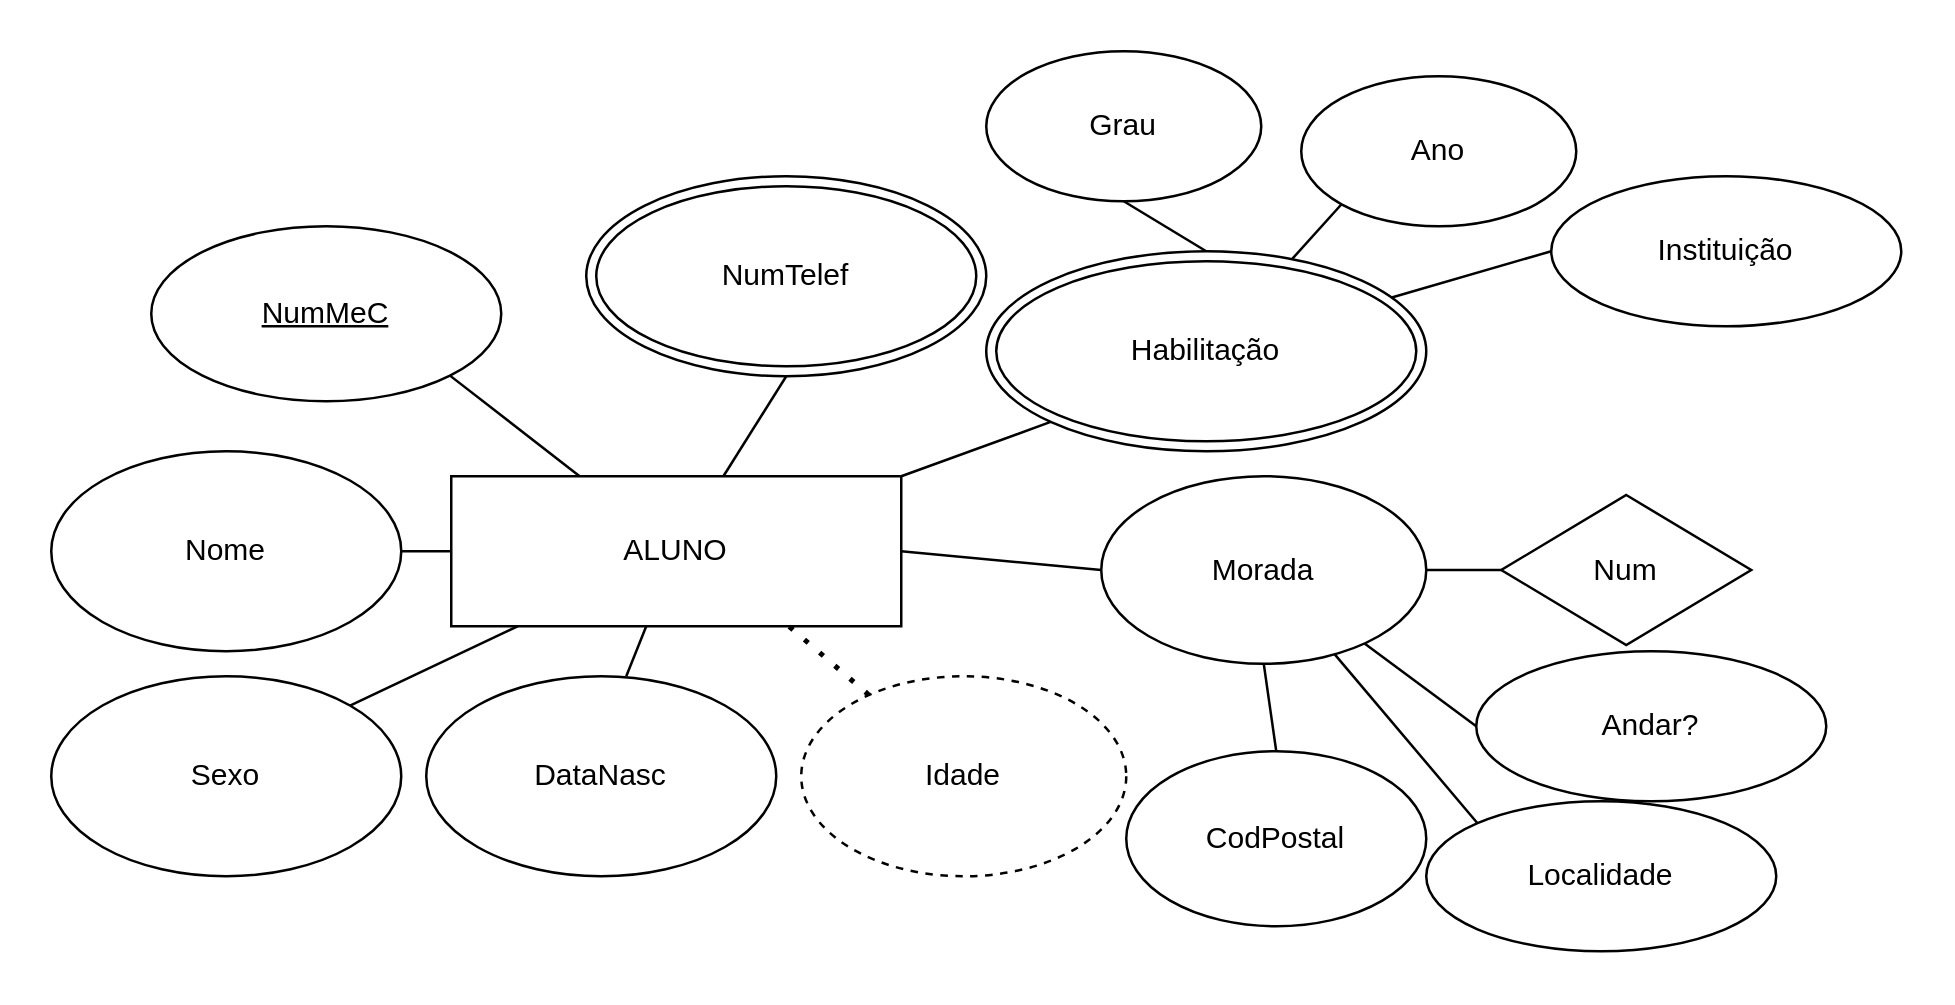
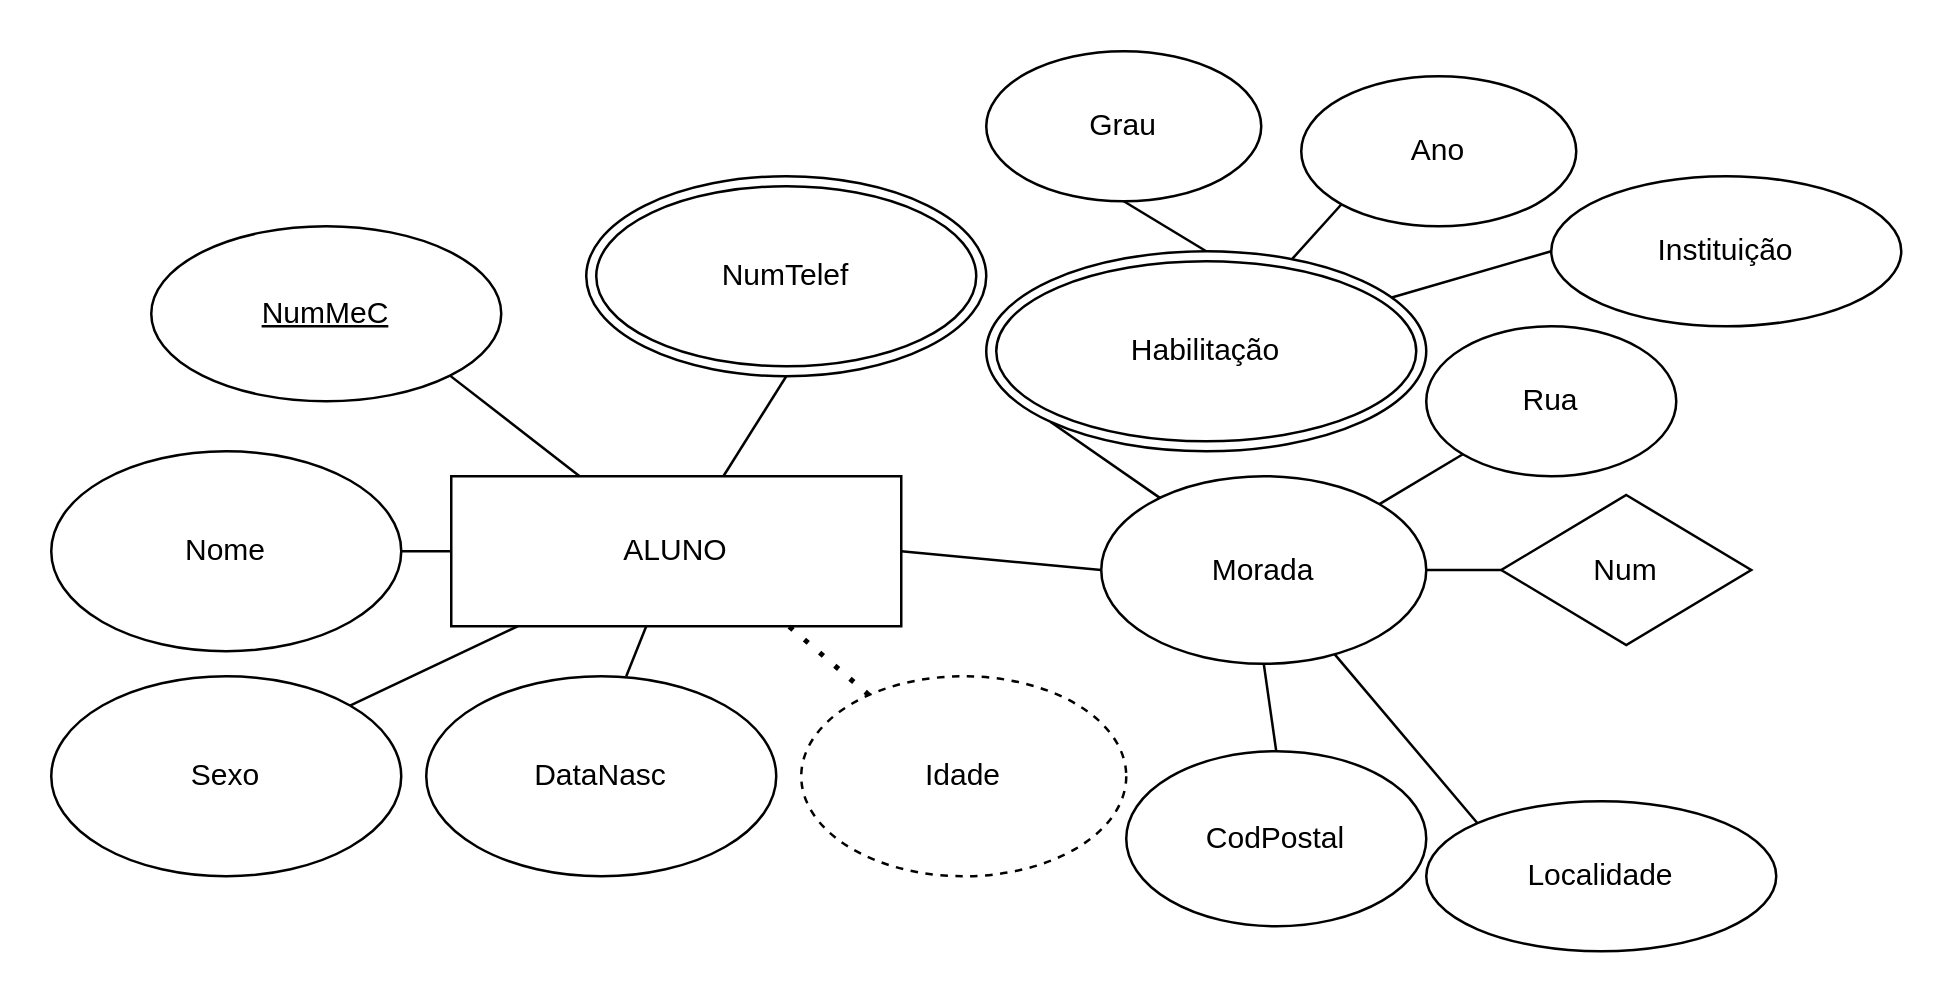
node "Rua": added
edge "Habilitação" -- "ALUNO": now "Habilitação" -- "Morada"
edge "Rua" -- "Morada": added
edge "Morada" -- "Andar?": removed
node "Andar?": removed
